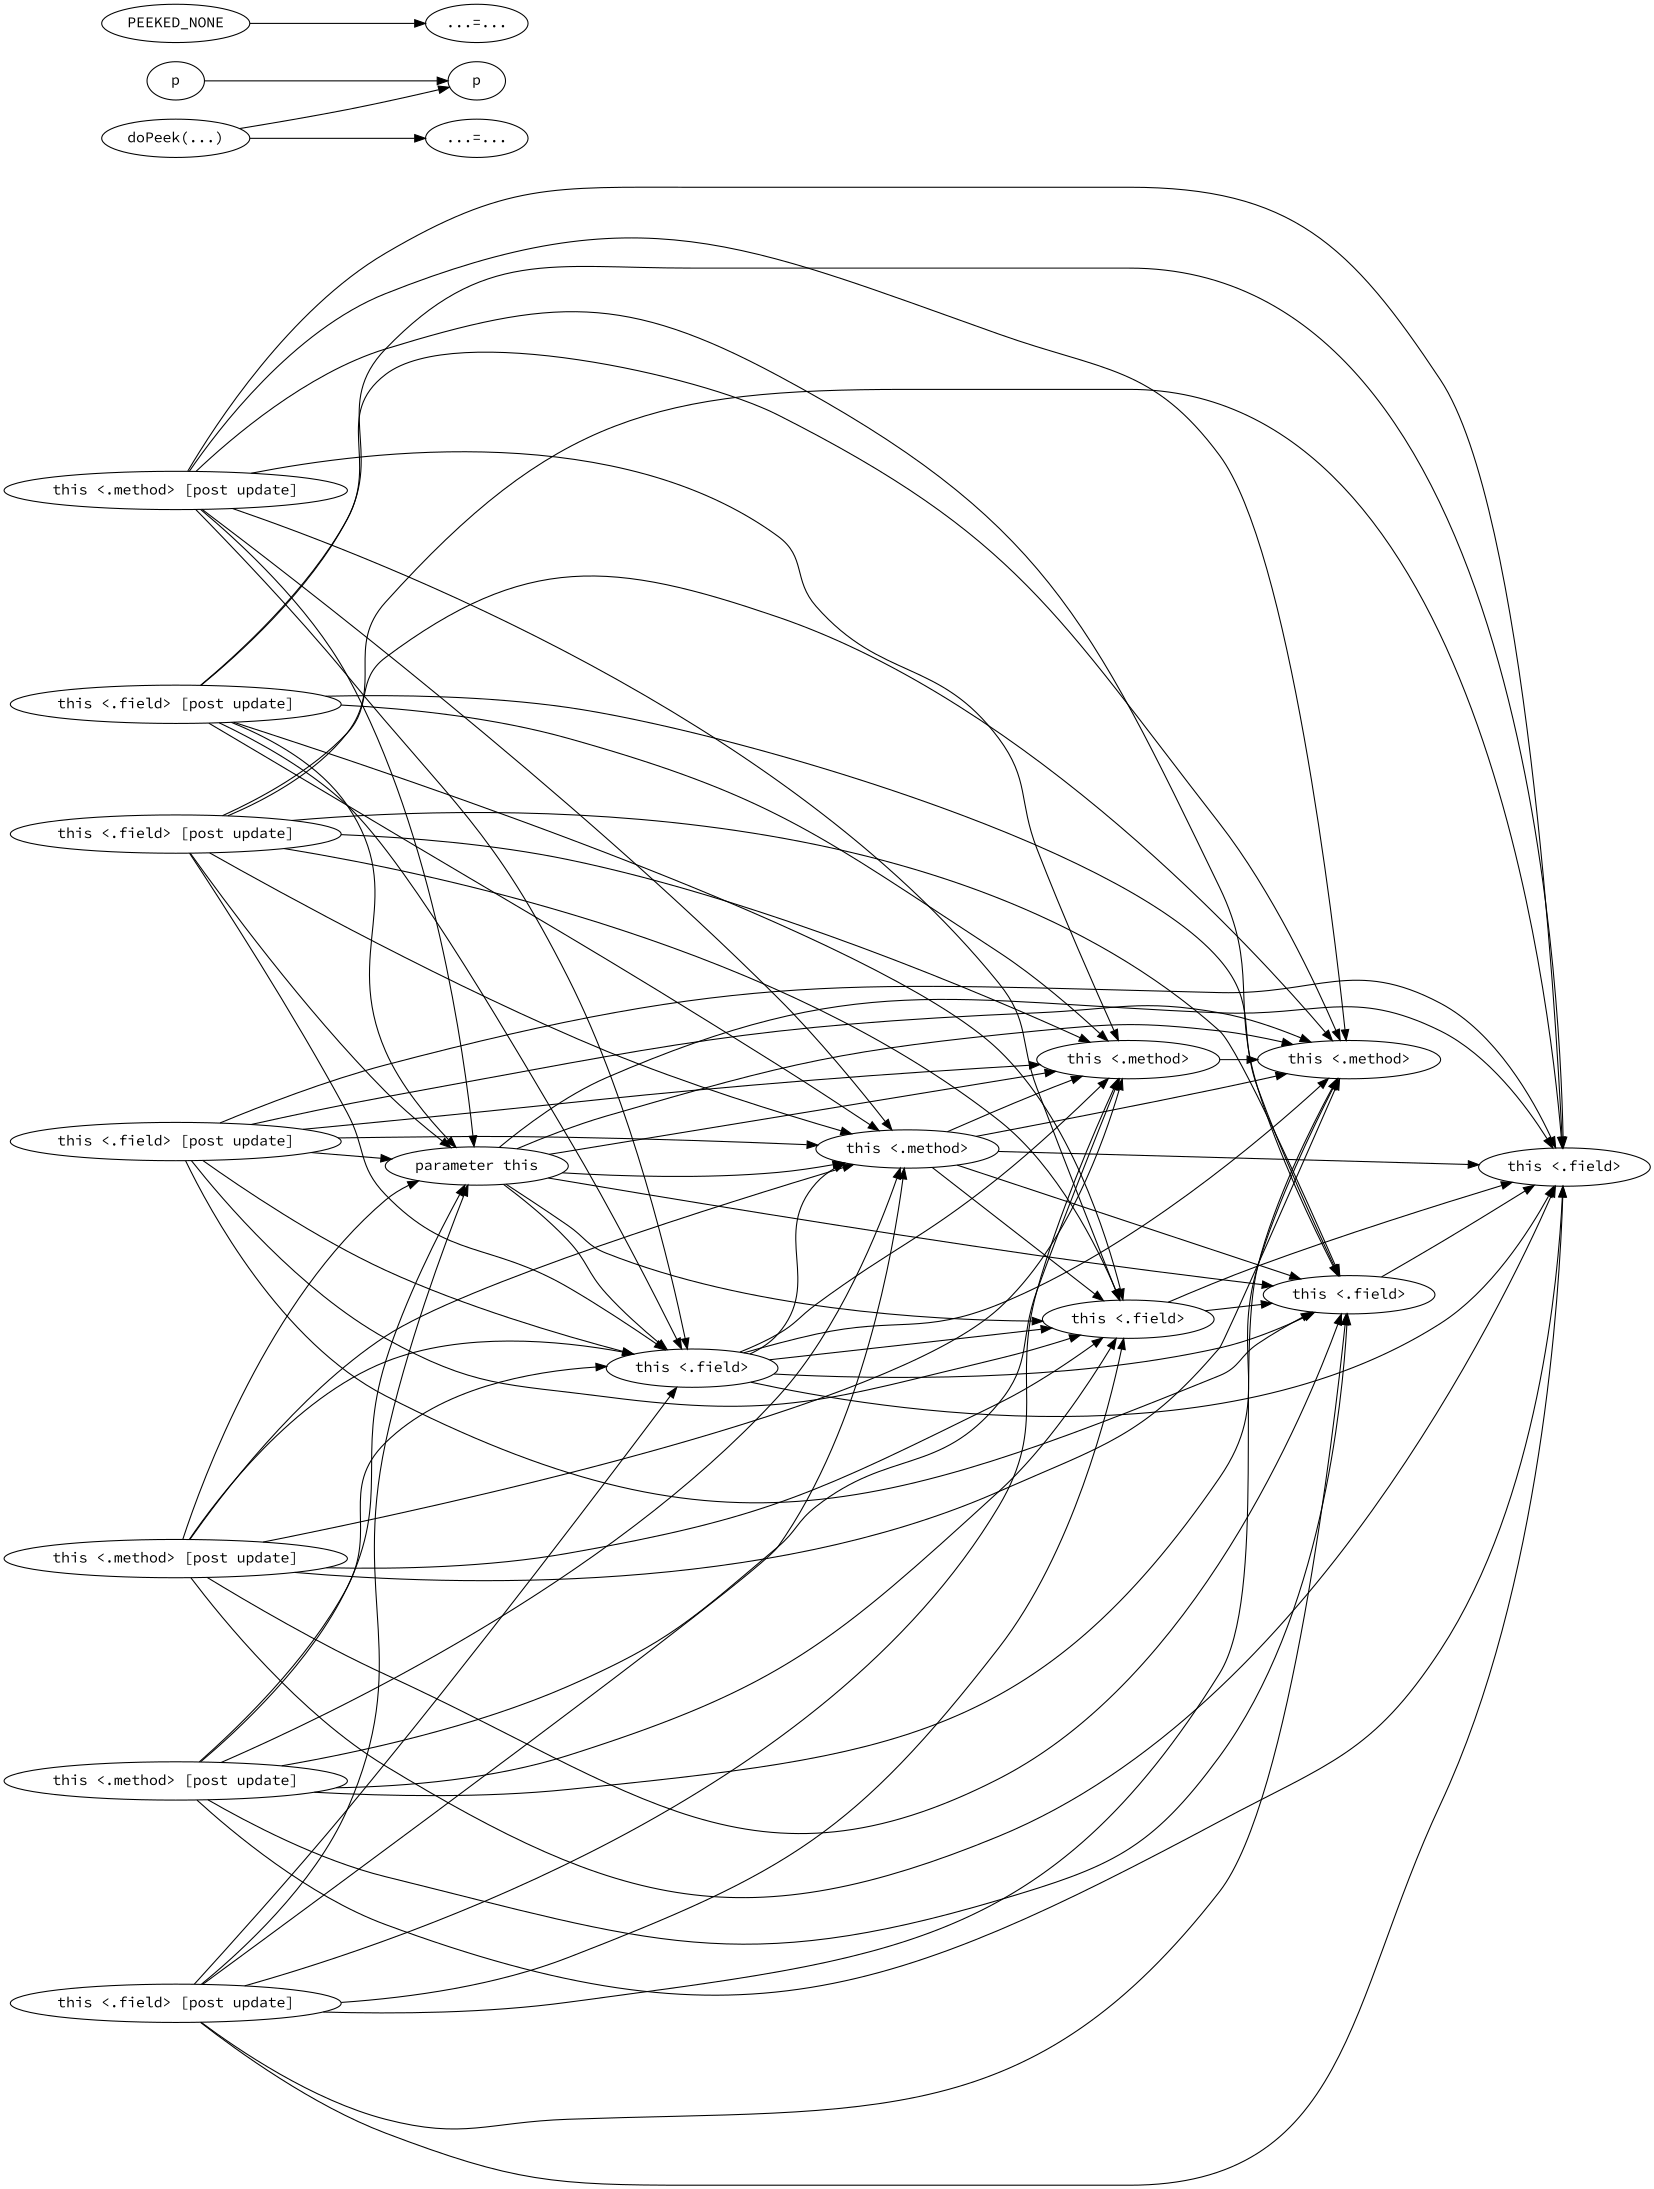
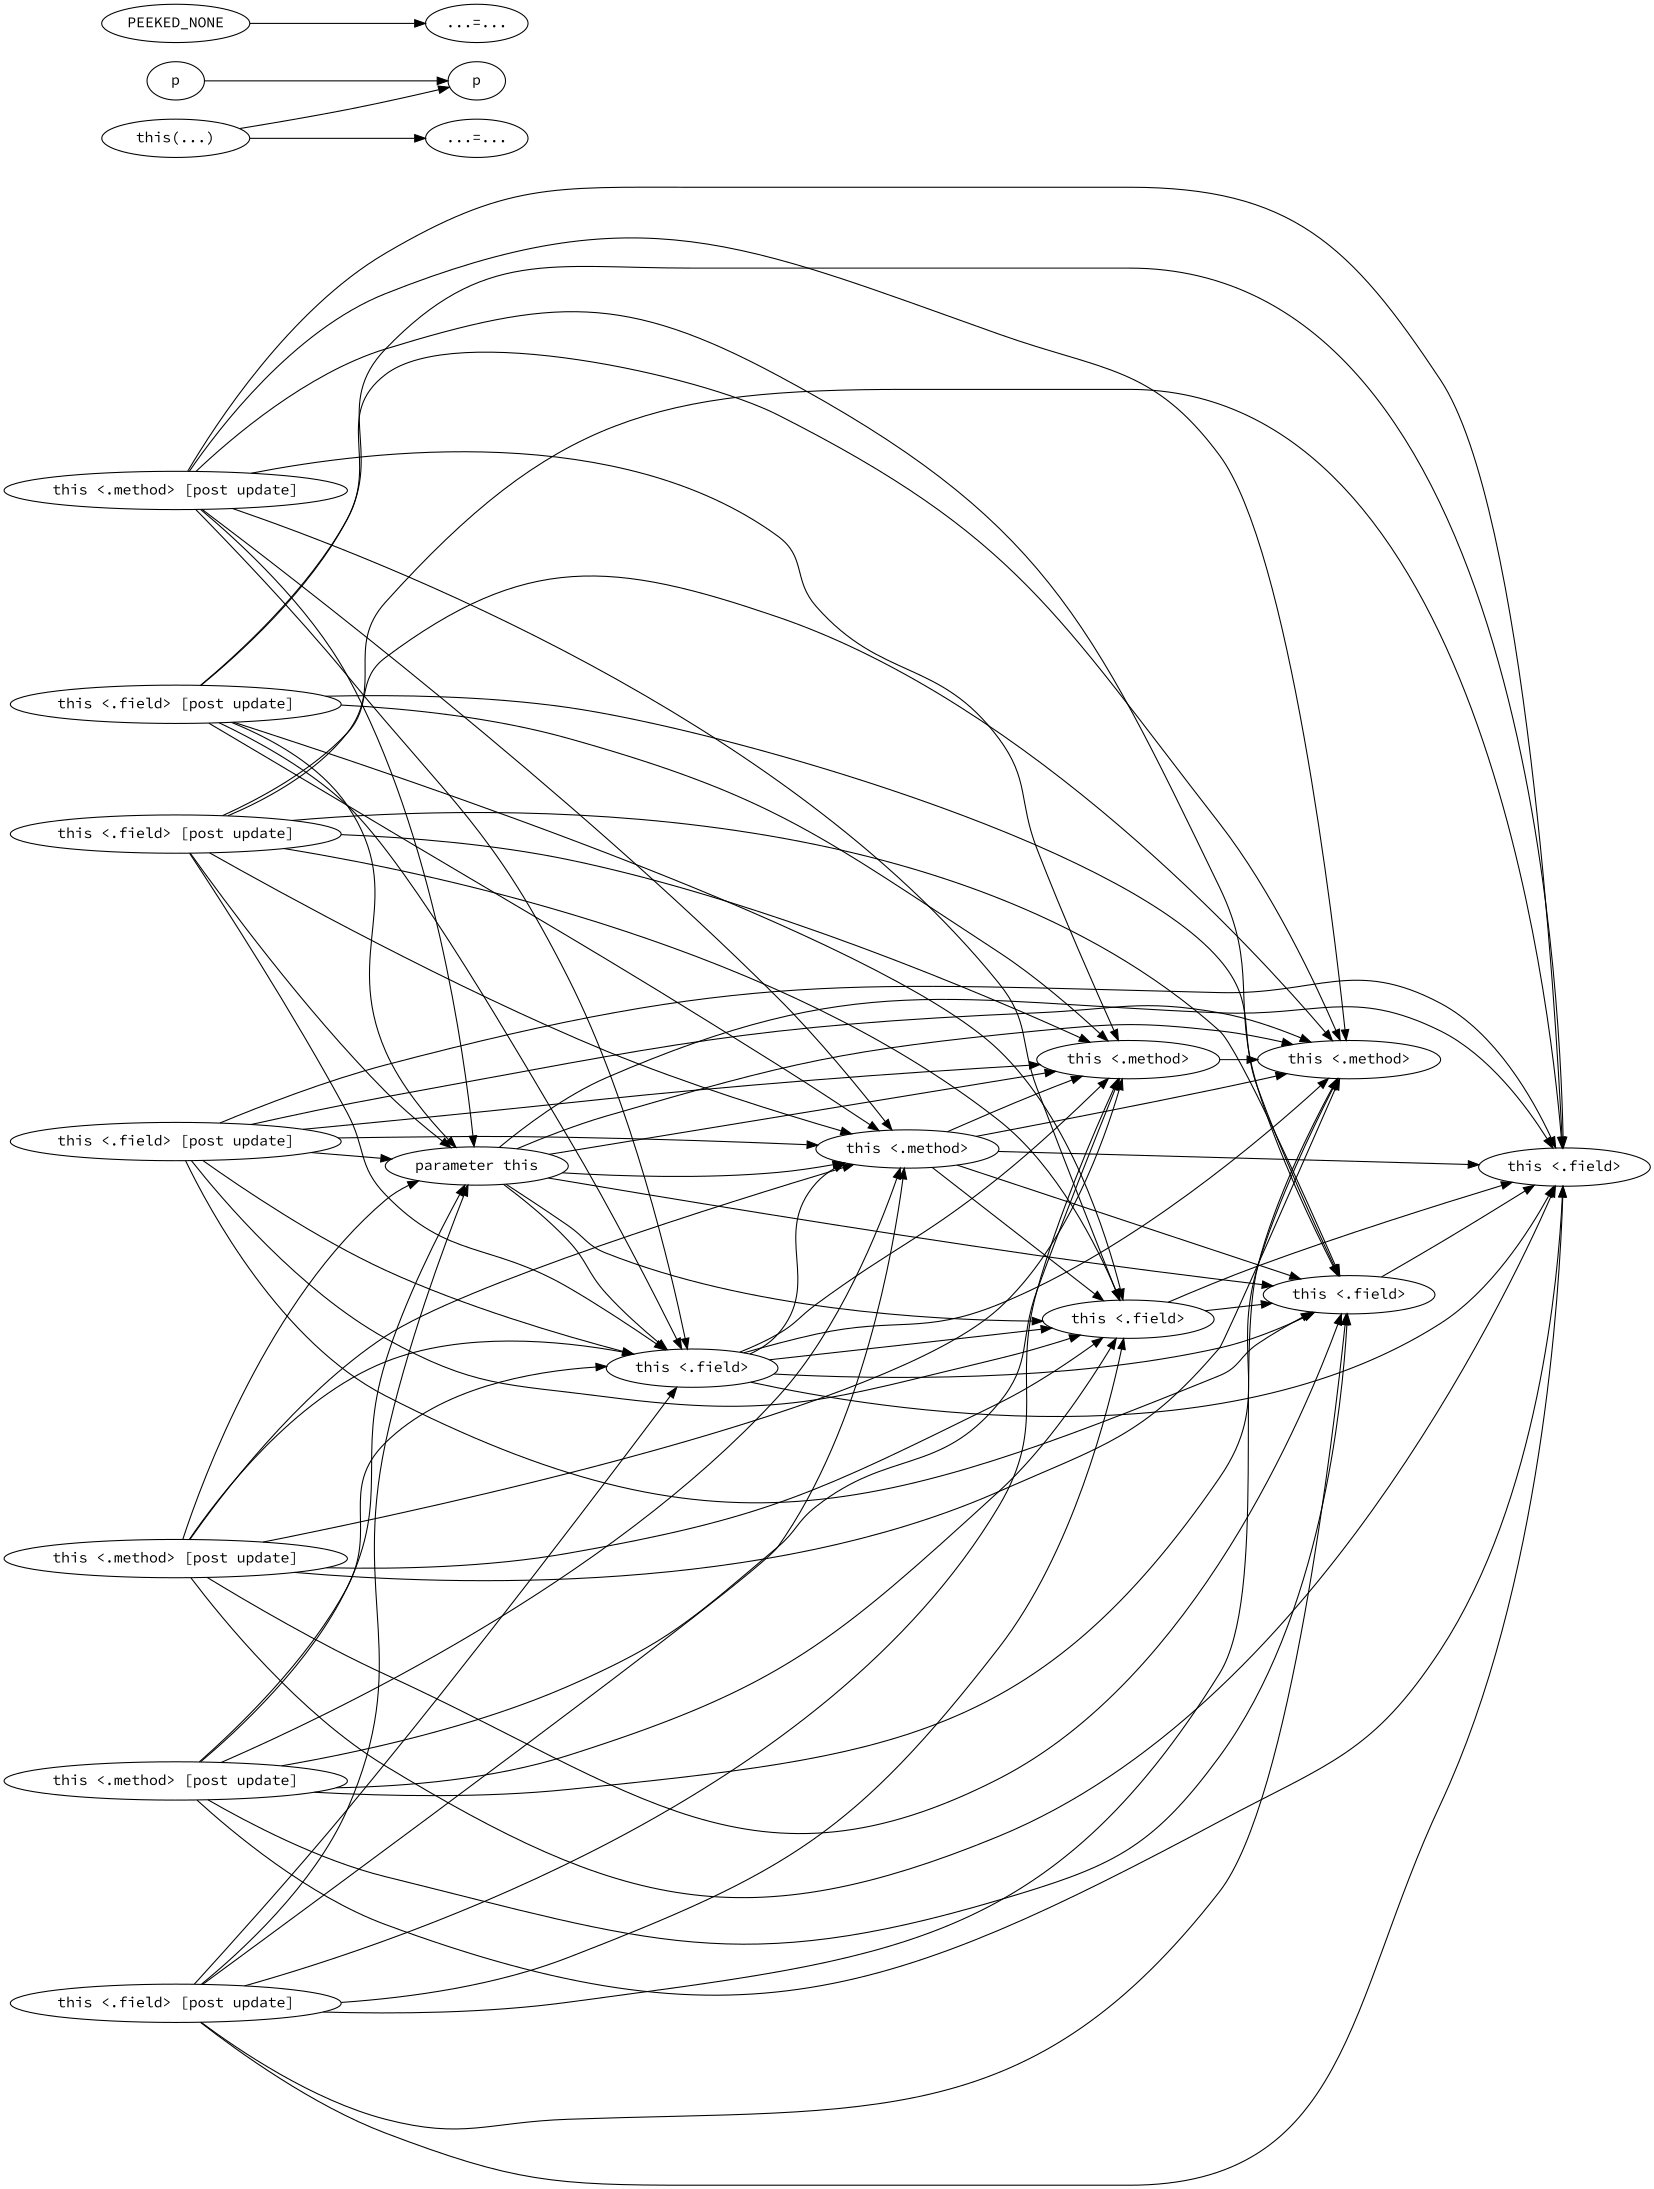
node "doPeek(...)": label "doPeek(...)" -> "this(...)"
